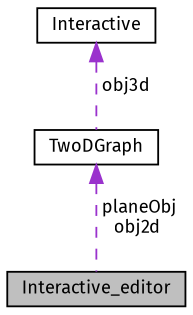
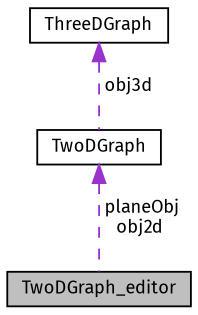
node "Interactive": label "Interactive" -> "ThreeDGraph"
node "Interactive_editor": label "Interactive_editor" -> "TwoDGraph_editor"
